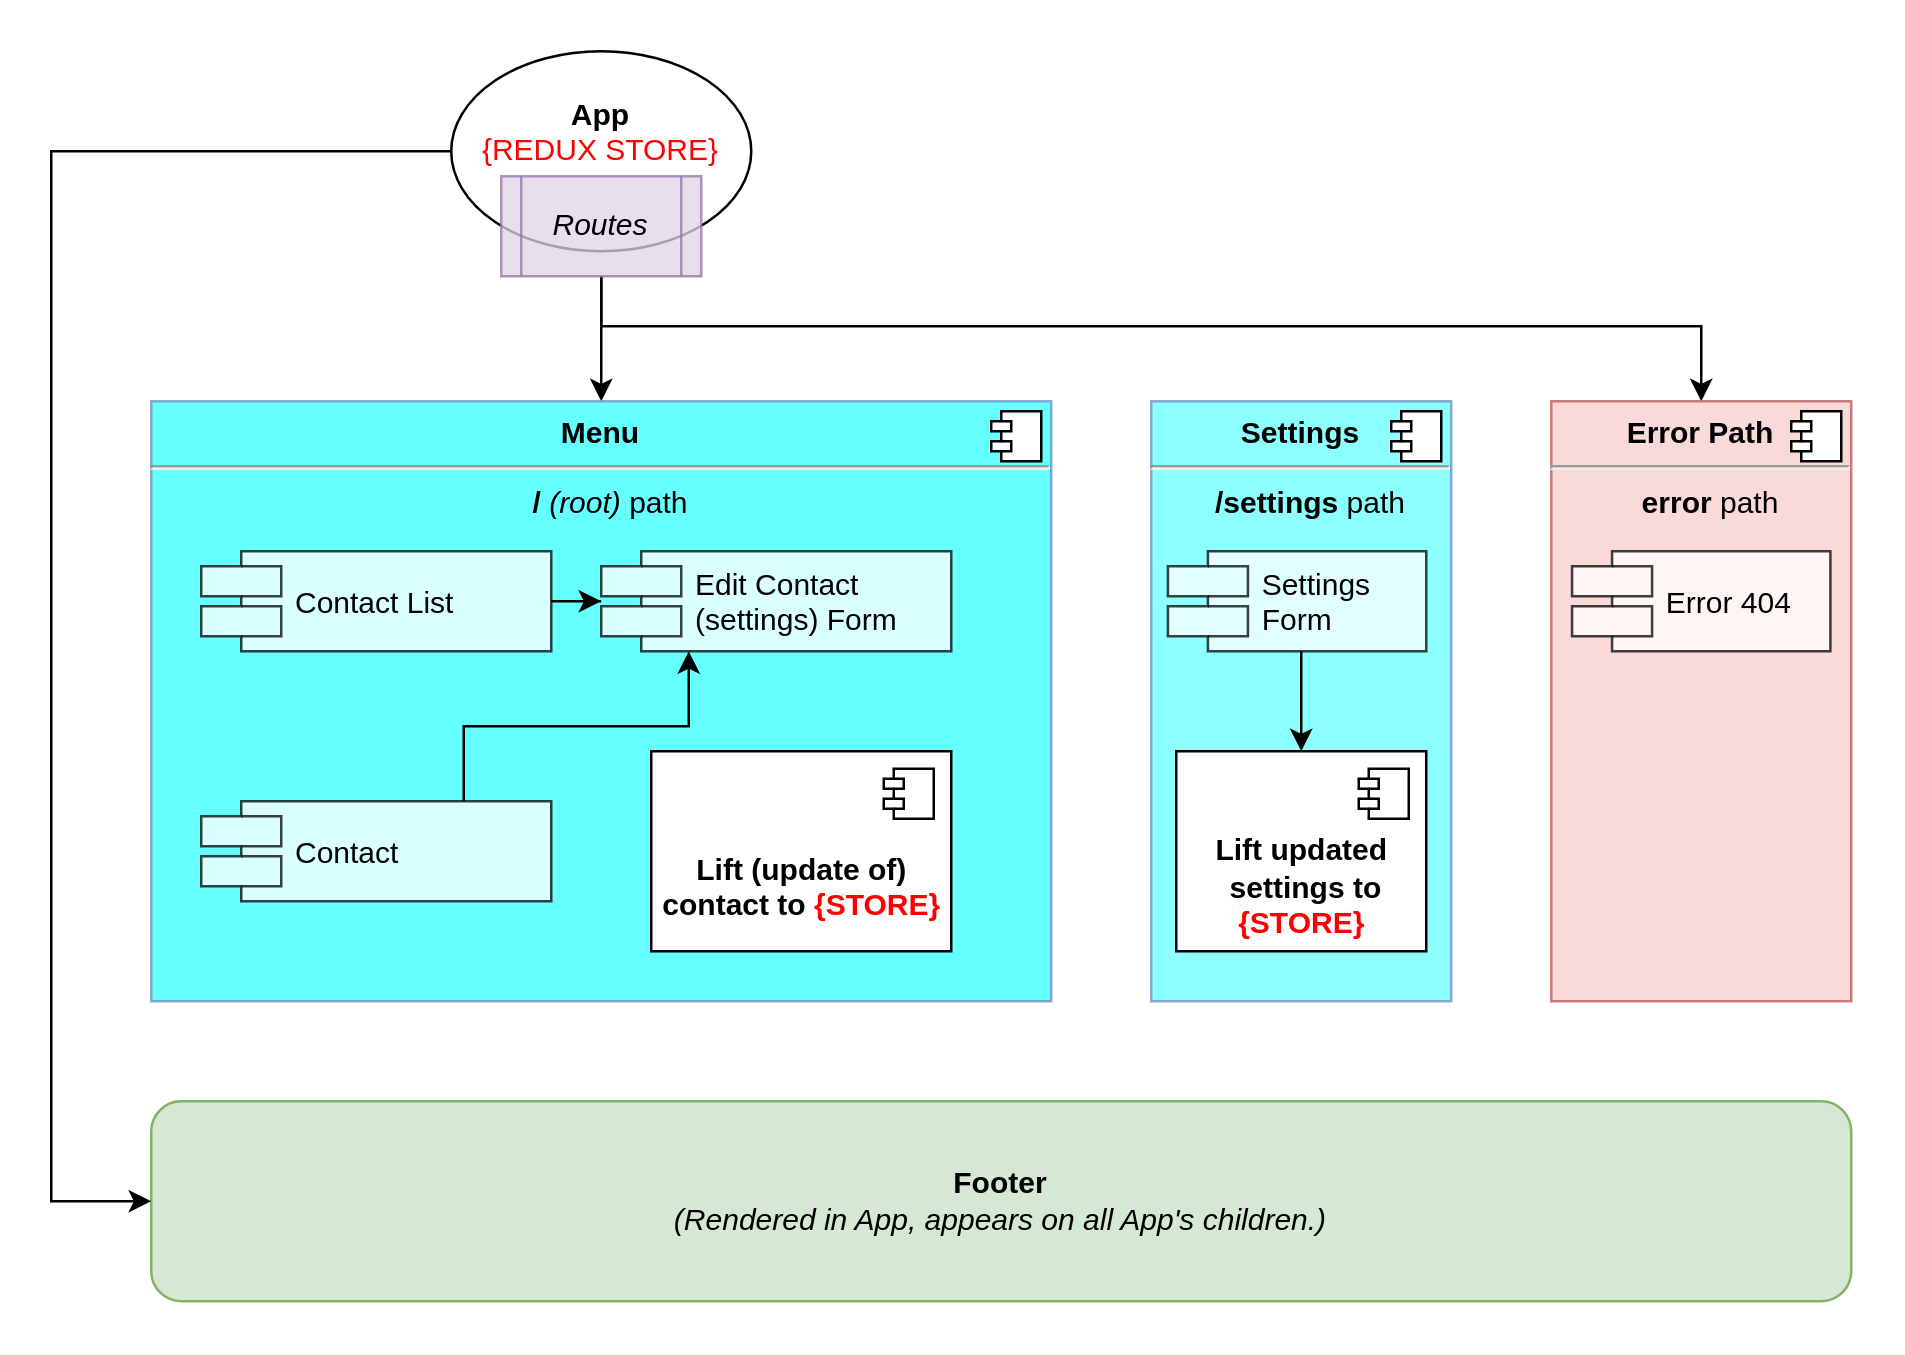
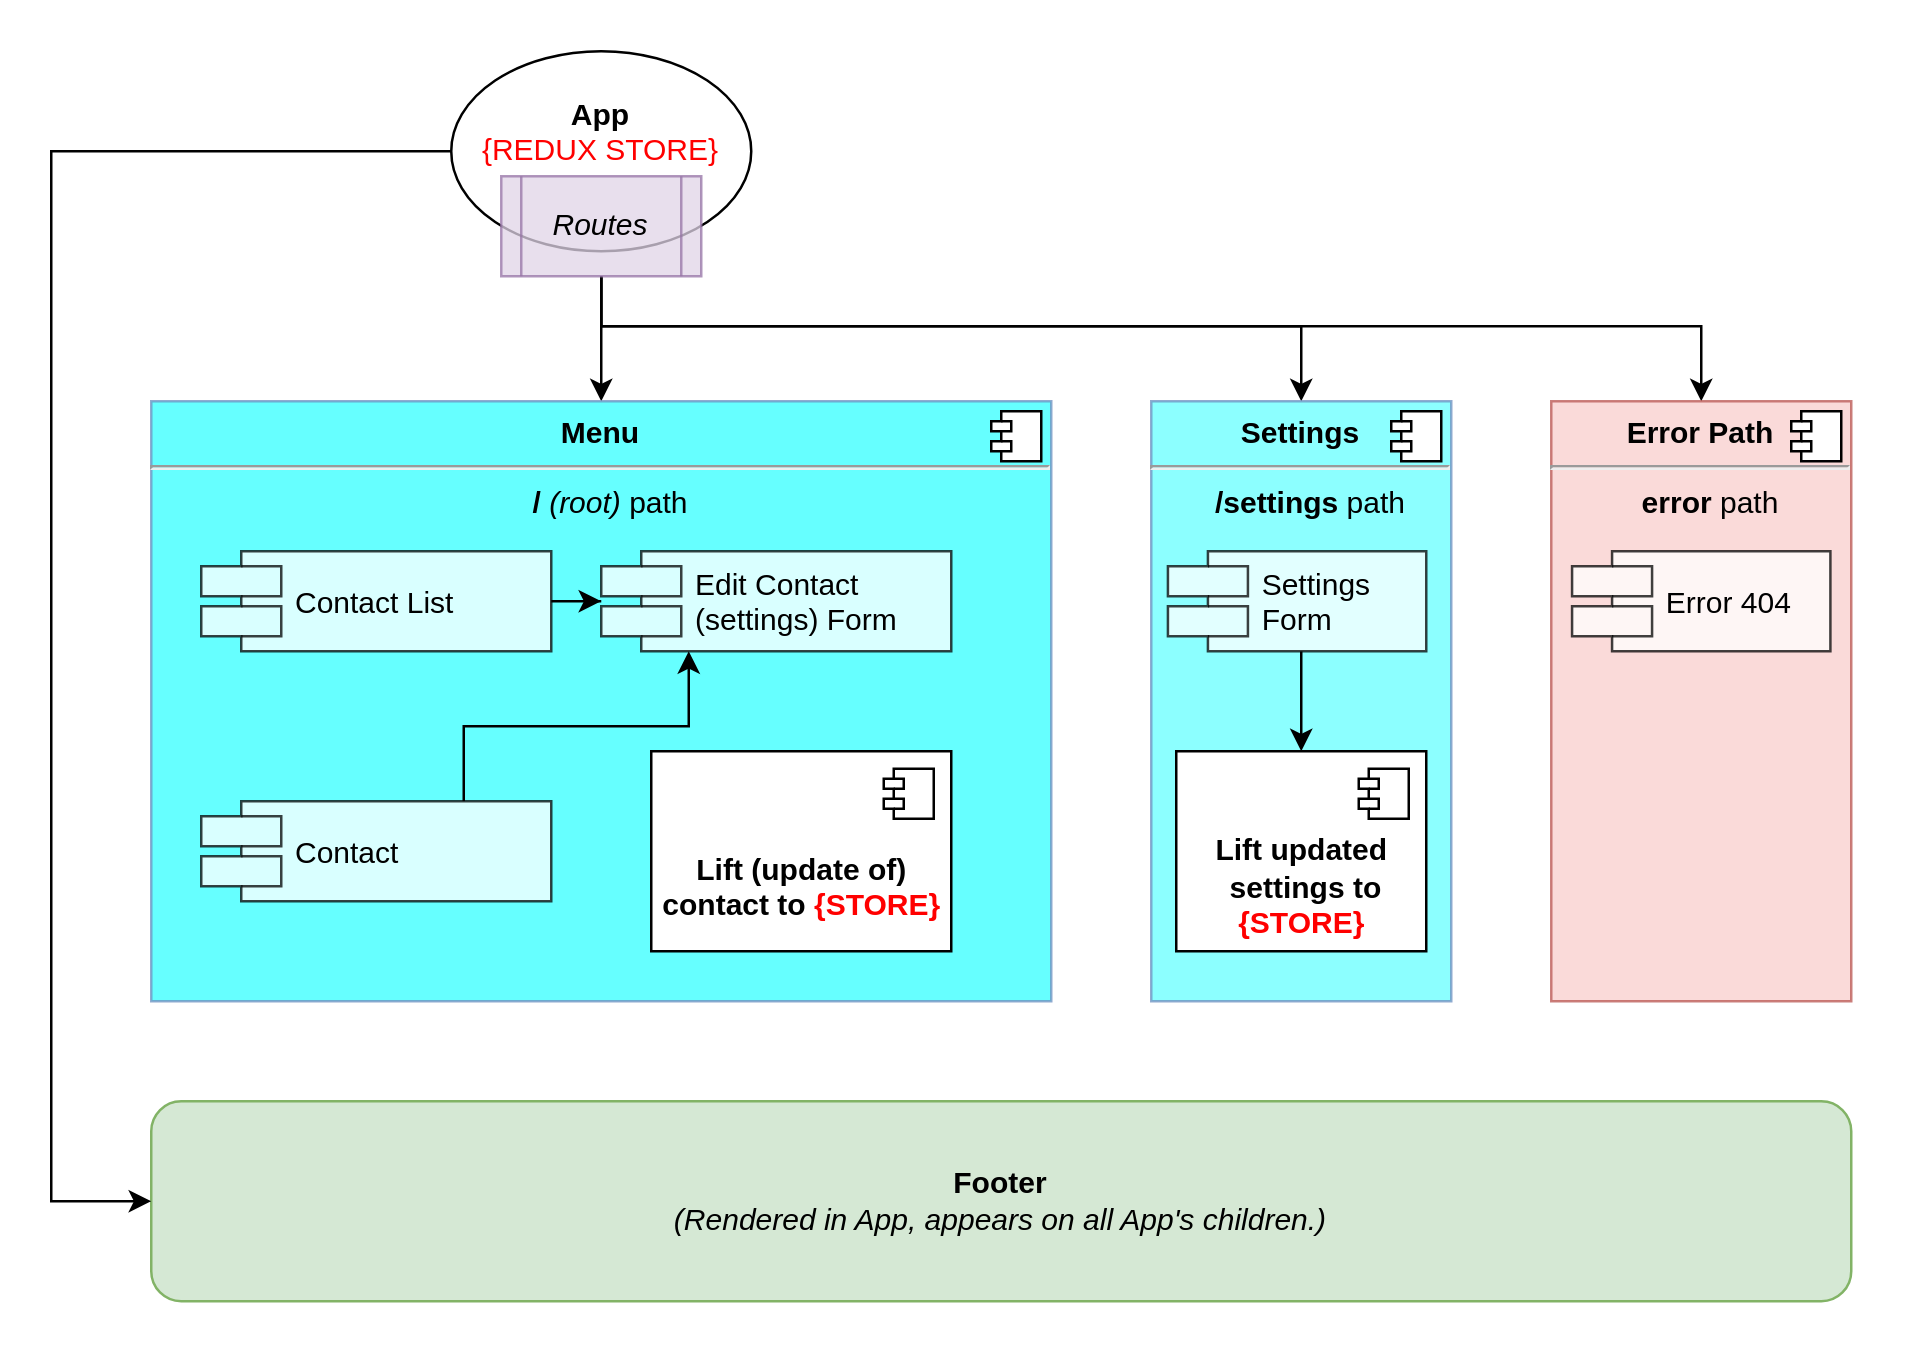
edge "Routes" -> "Settings /settings path": added
